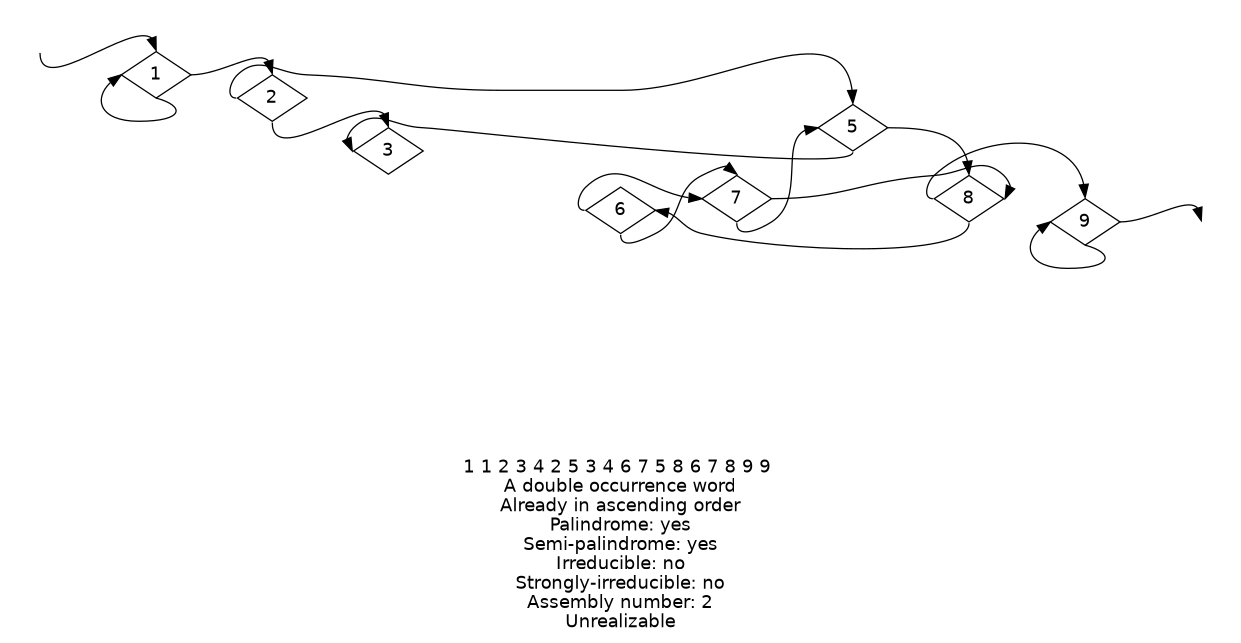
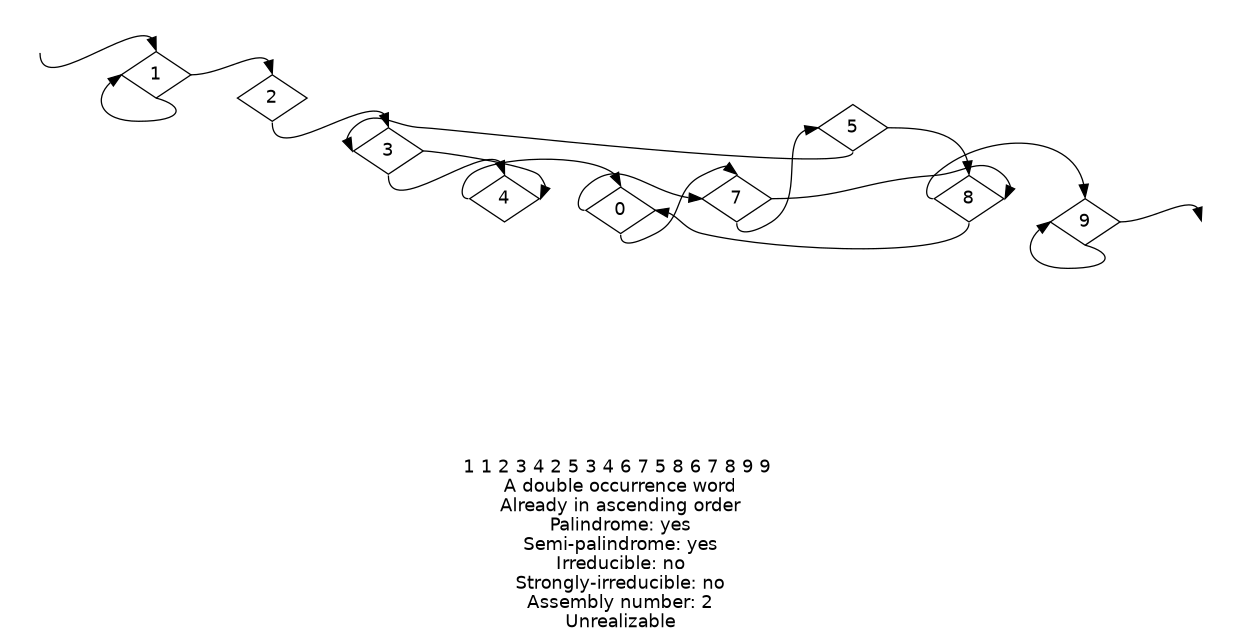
edge "2" -> "5": removed
node "4": added
node "6": label "6" -> "0"
